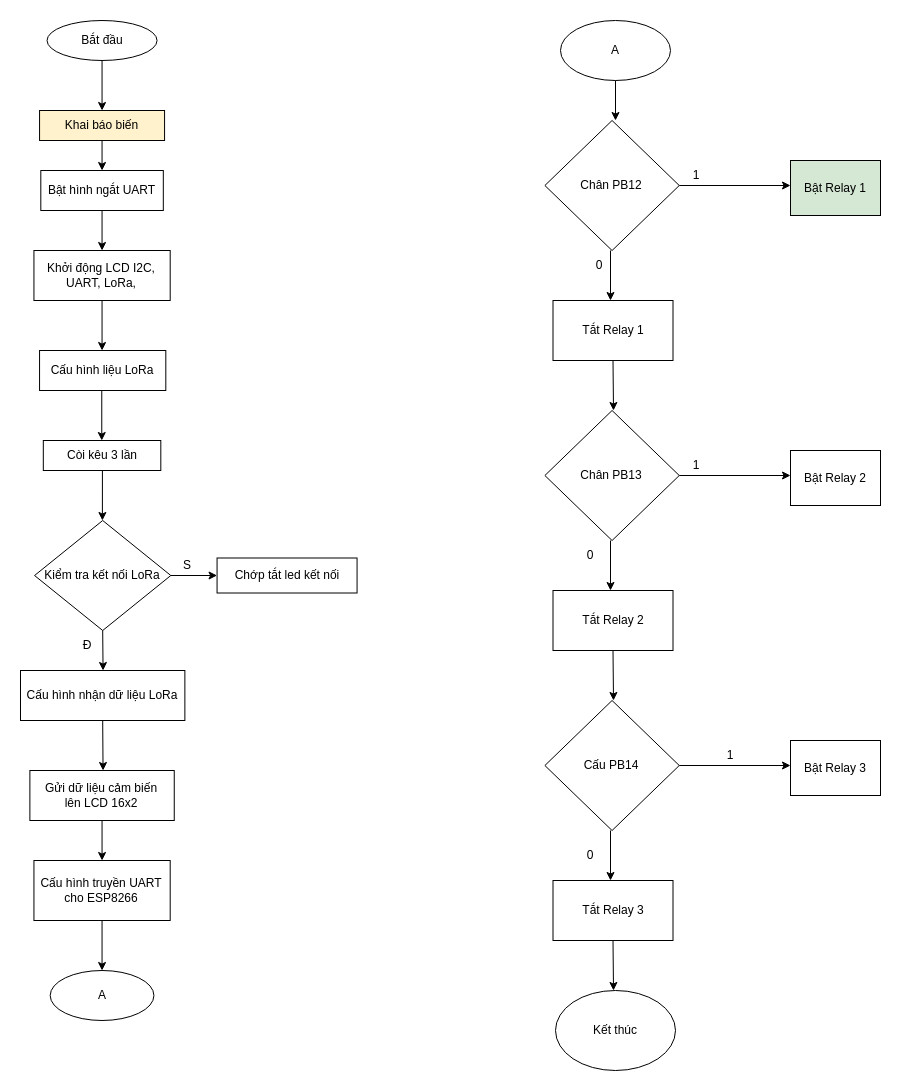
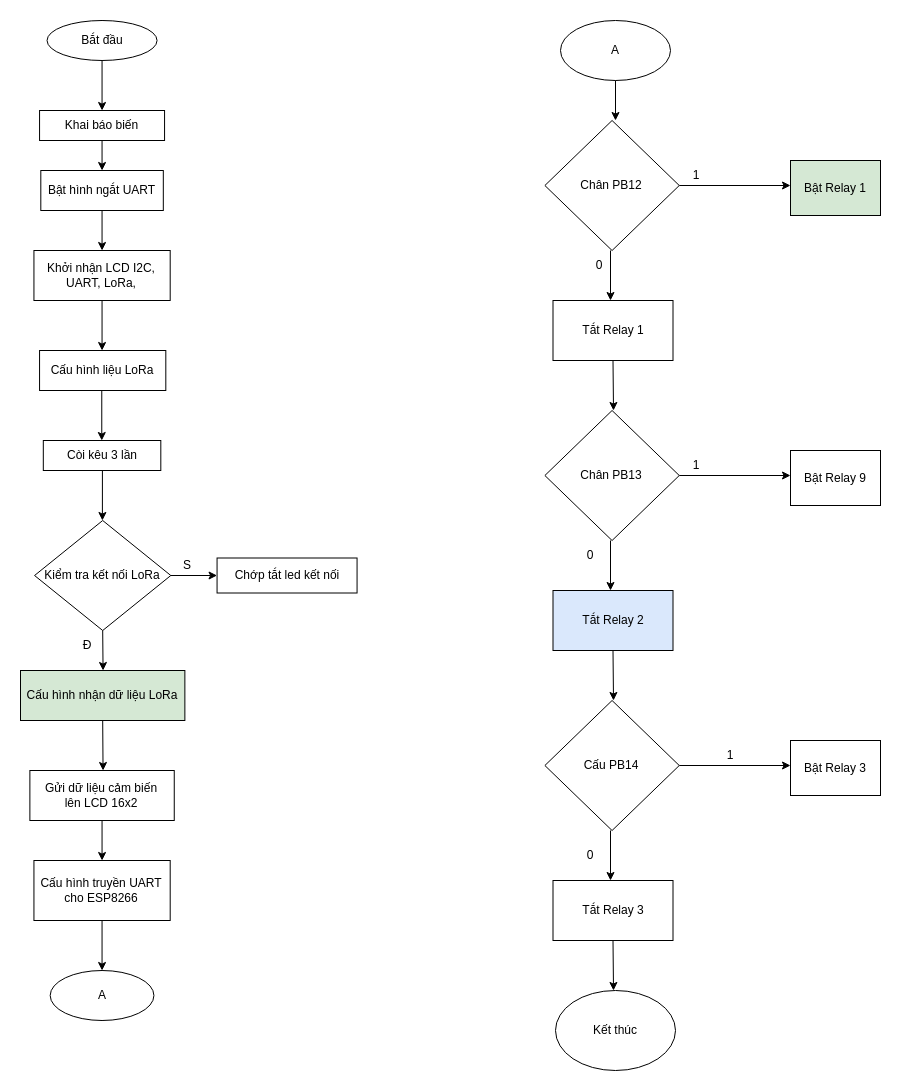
node "Khai báo biến": fillcolor #fff2cc -> #ffffff
node "Khởi động LCD I2C, UART, LoRa,": label "Khởi động LCD I2C, UART, LoRa," -> "Khởi nhận LCD I2C, UART, LoRa,"
node "Bật Relay 2": label "Bật Relay 2" -> "Bật Relay 9"
node "Tắt Relay 2": fillcolor #ffffff -> #dae8fc
node "Cấu hình nhận dữ liệu LoRa": fillcolor #ffffff -> #d5e8d4
